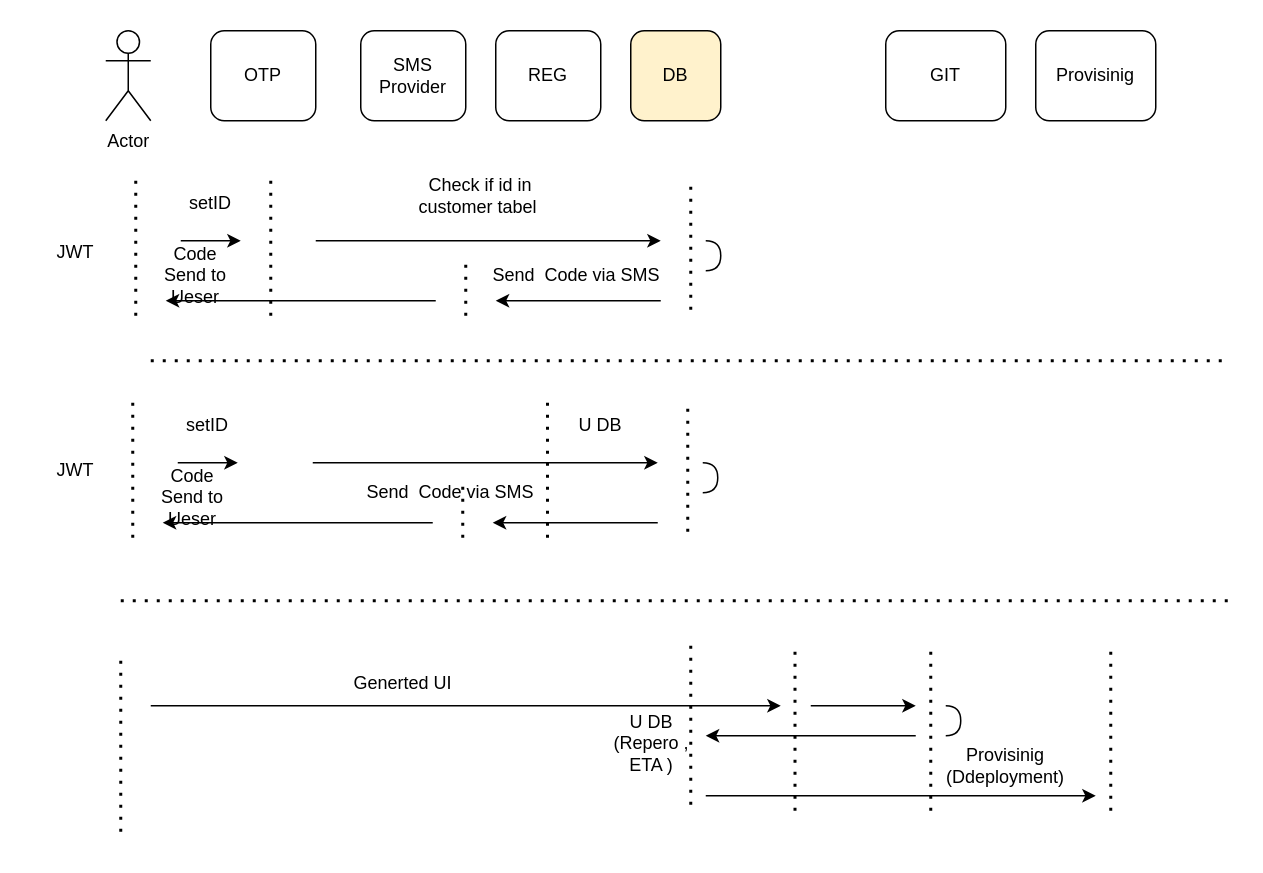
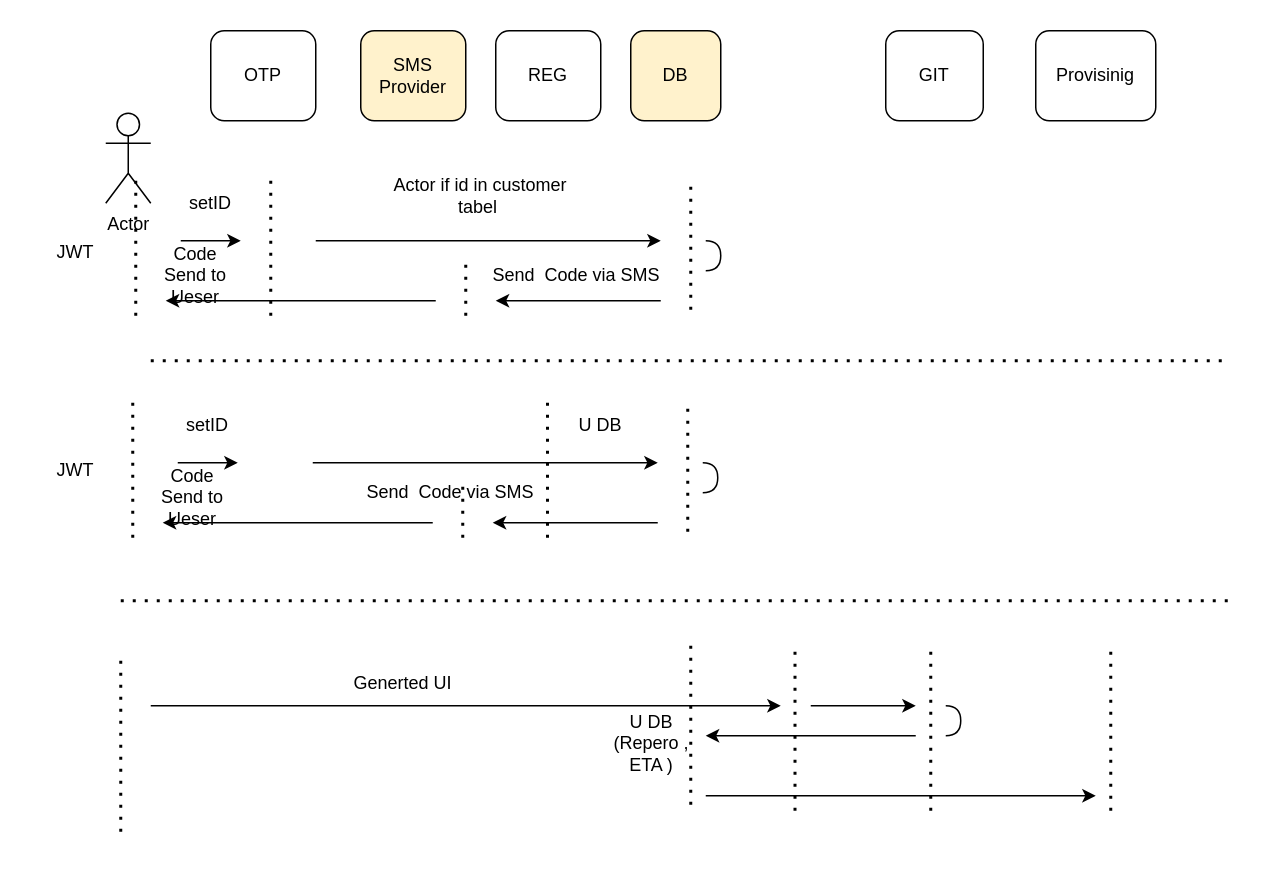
node "Actor": moved (128, 76) -> (128, 158)
node "SMS Provider": fillcolor #ffffff -> #fff2cc
node "GIT": size 120x90 -> 98x90
node "Check if id in customer tabel": label "Check if id in customer tabel" -> "Actor if id in customer tabel"
node "Provisinig (Ddeployment)": removed
